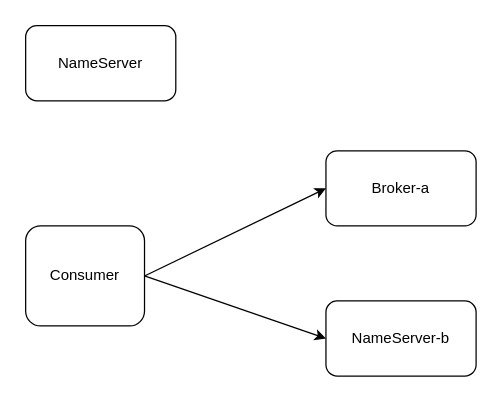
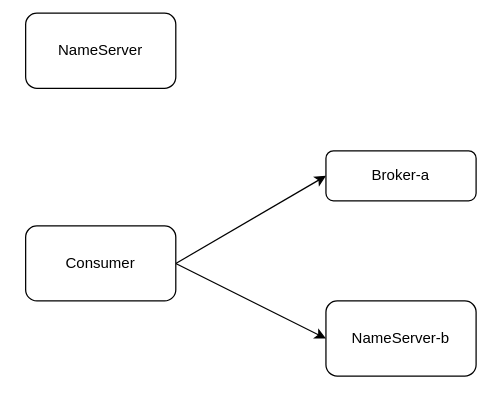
node "NameServer": moved (101, 63) -> (101, 51)
node "Broker-a": size 150x75 -> 150x50
node "Consumer": size 119x100 -> 150x75
